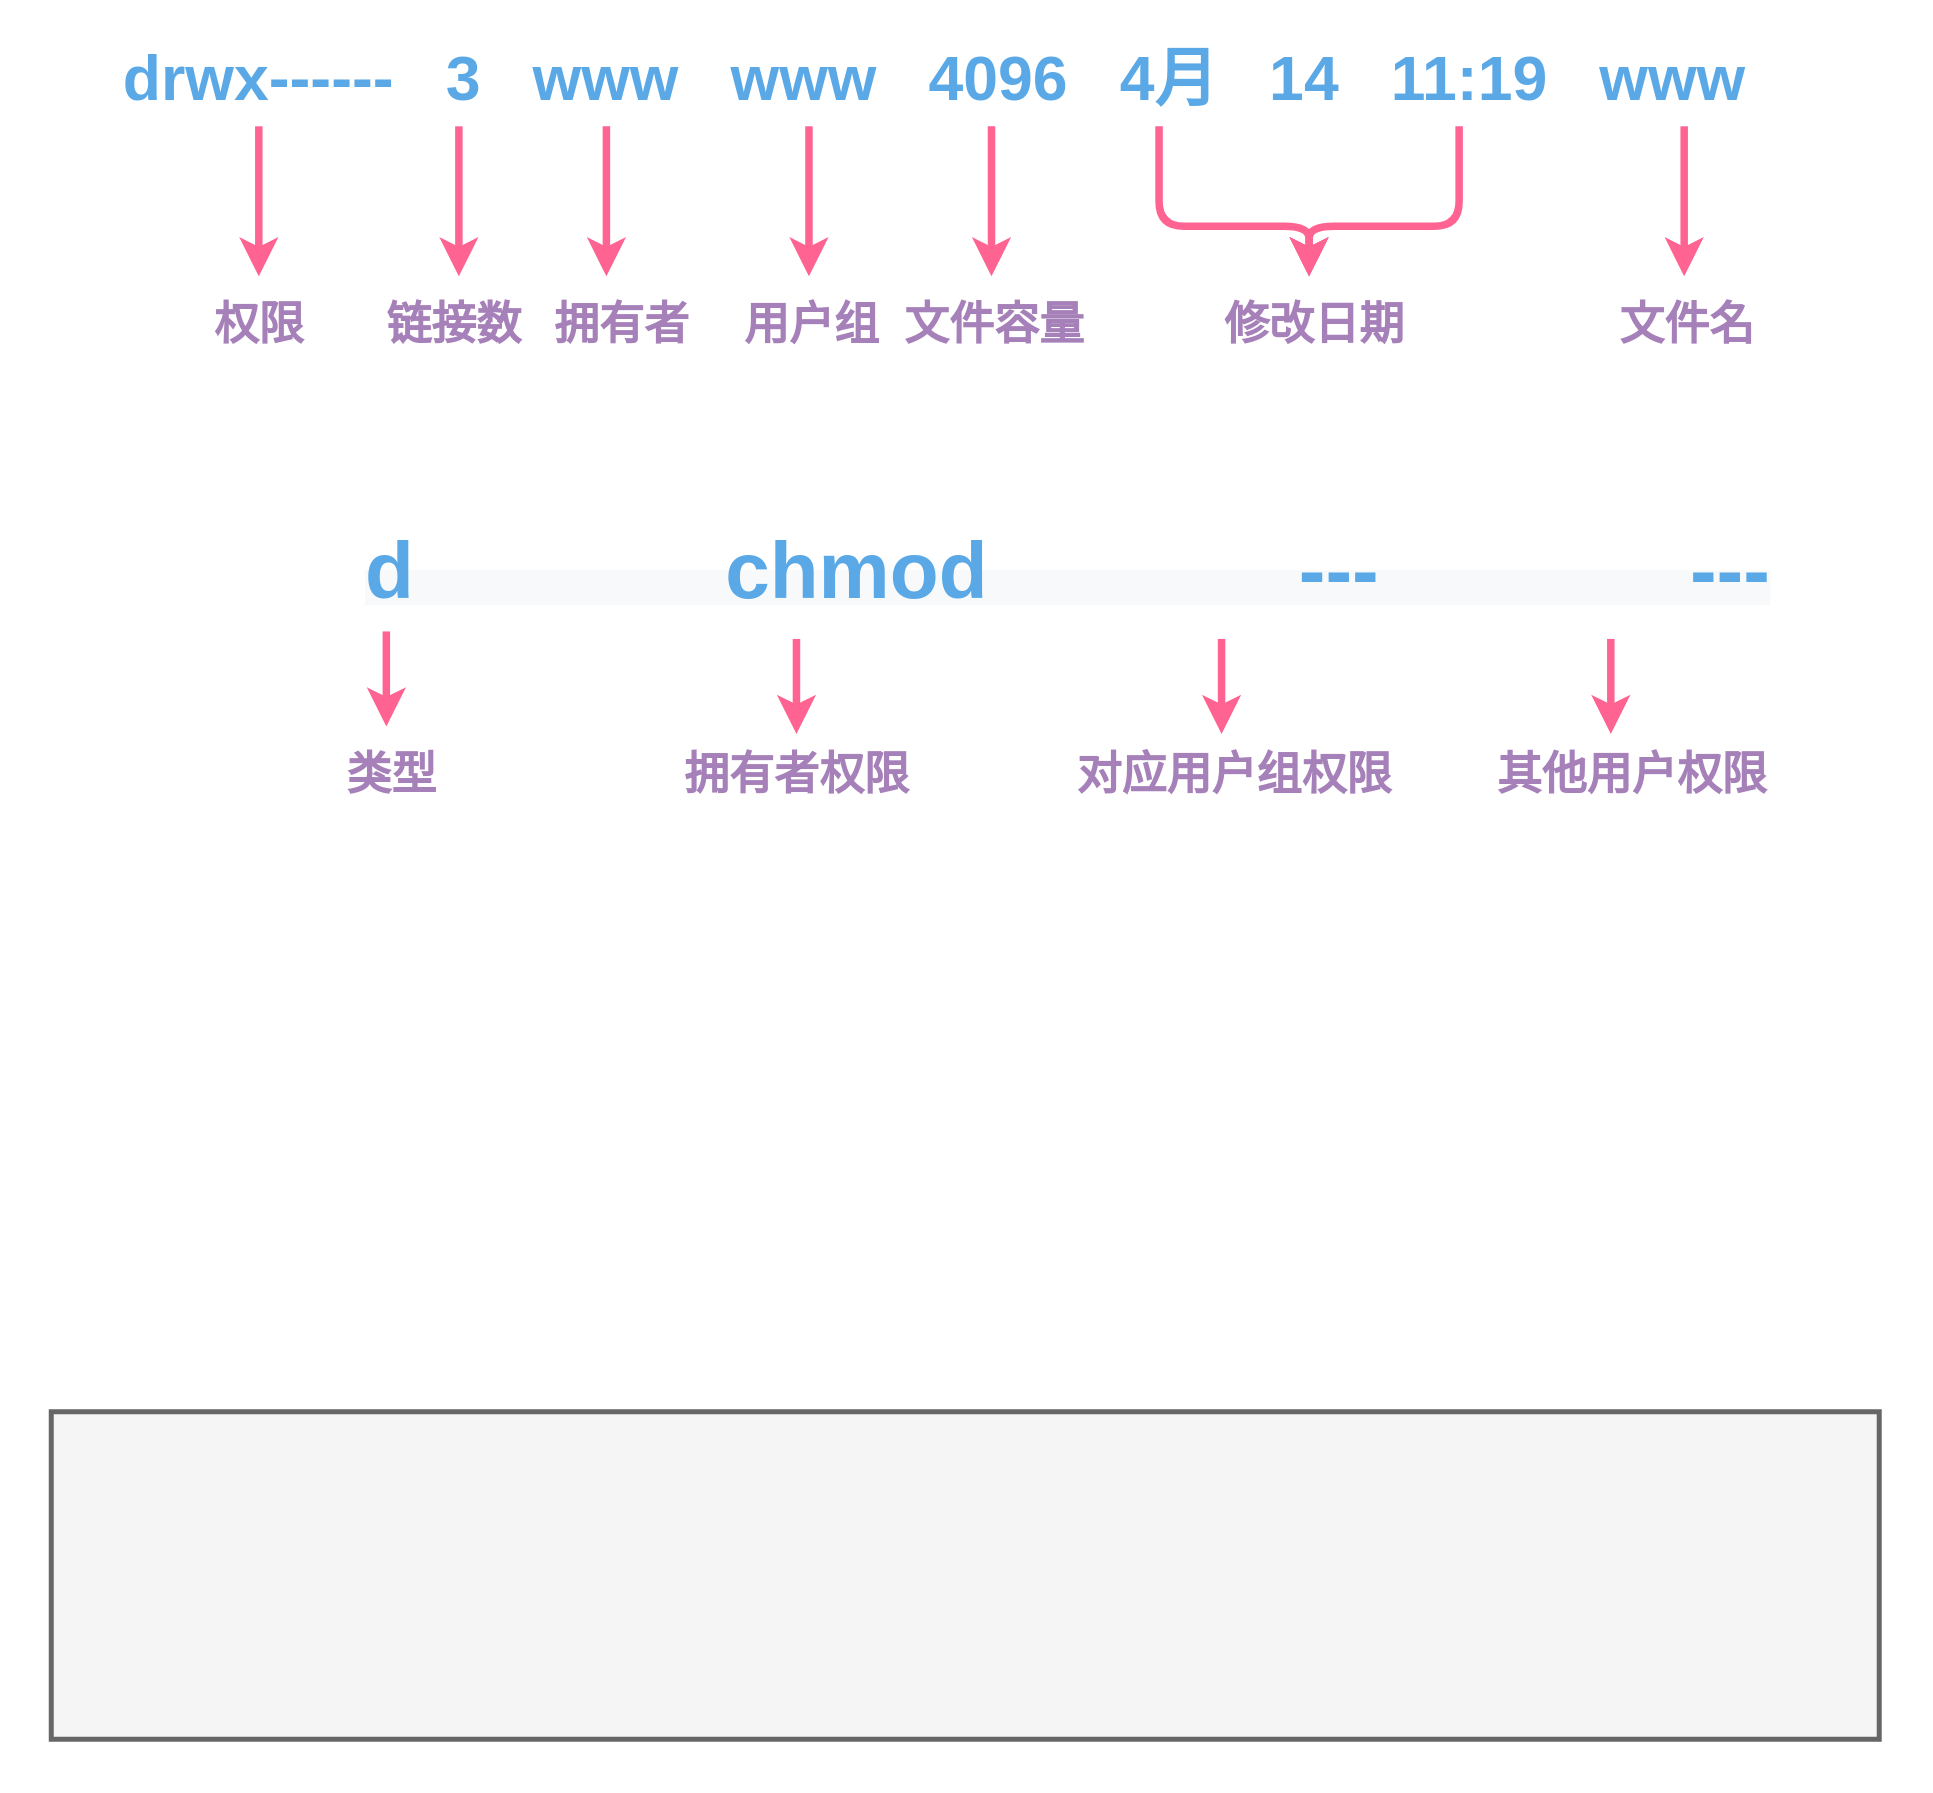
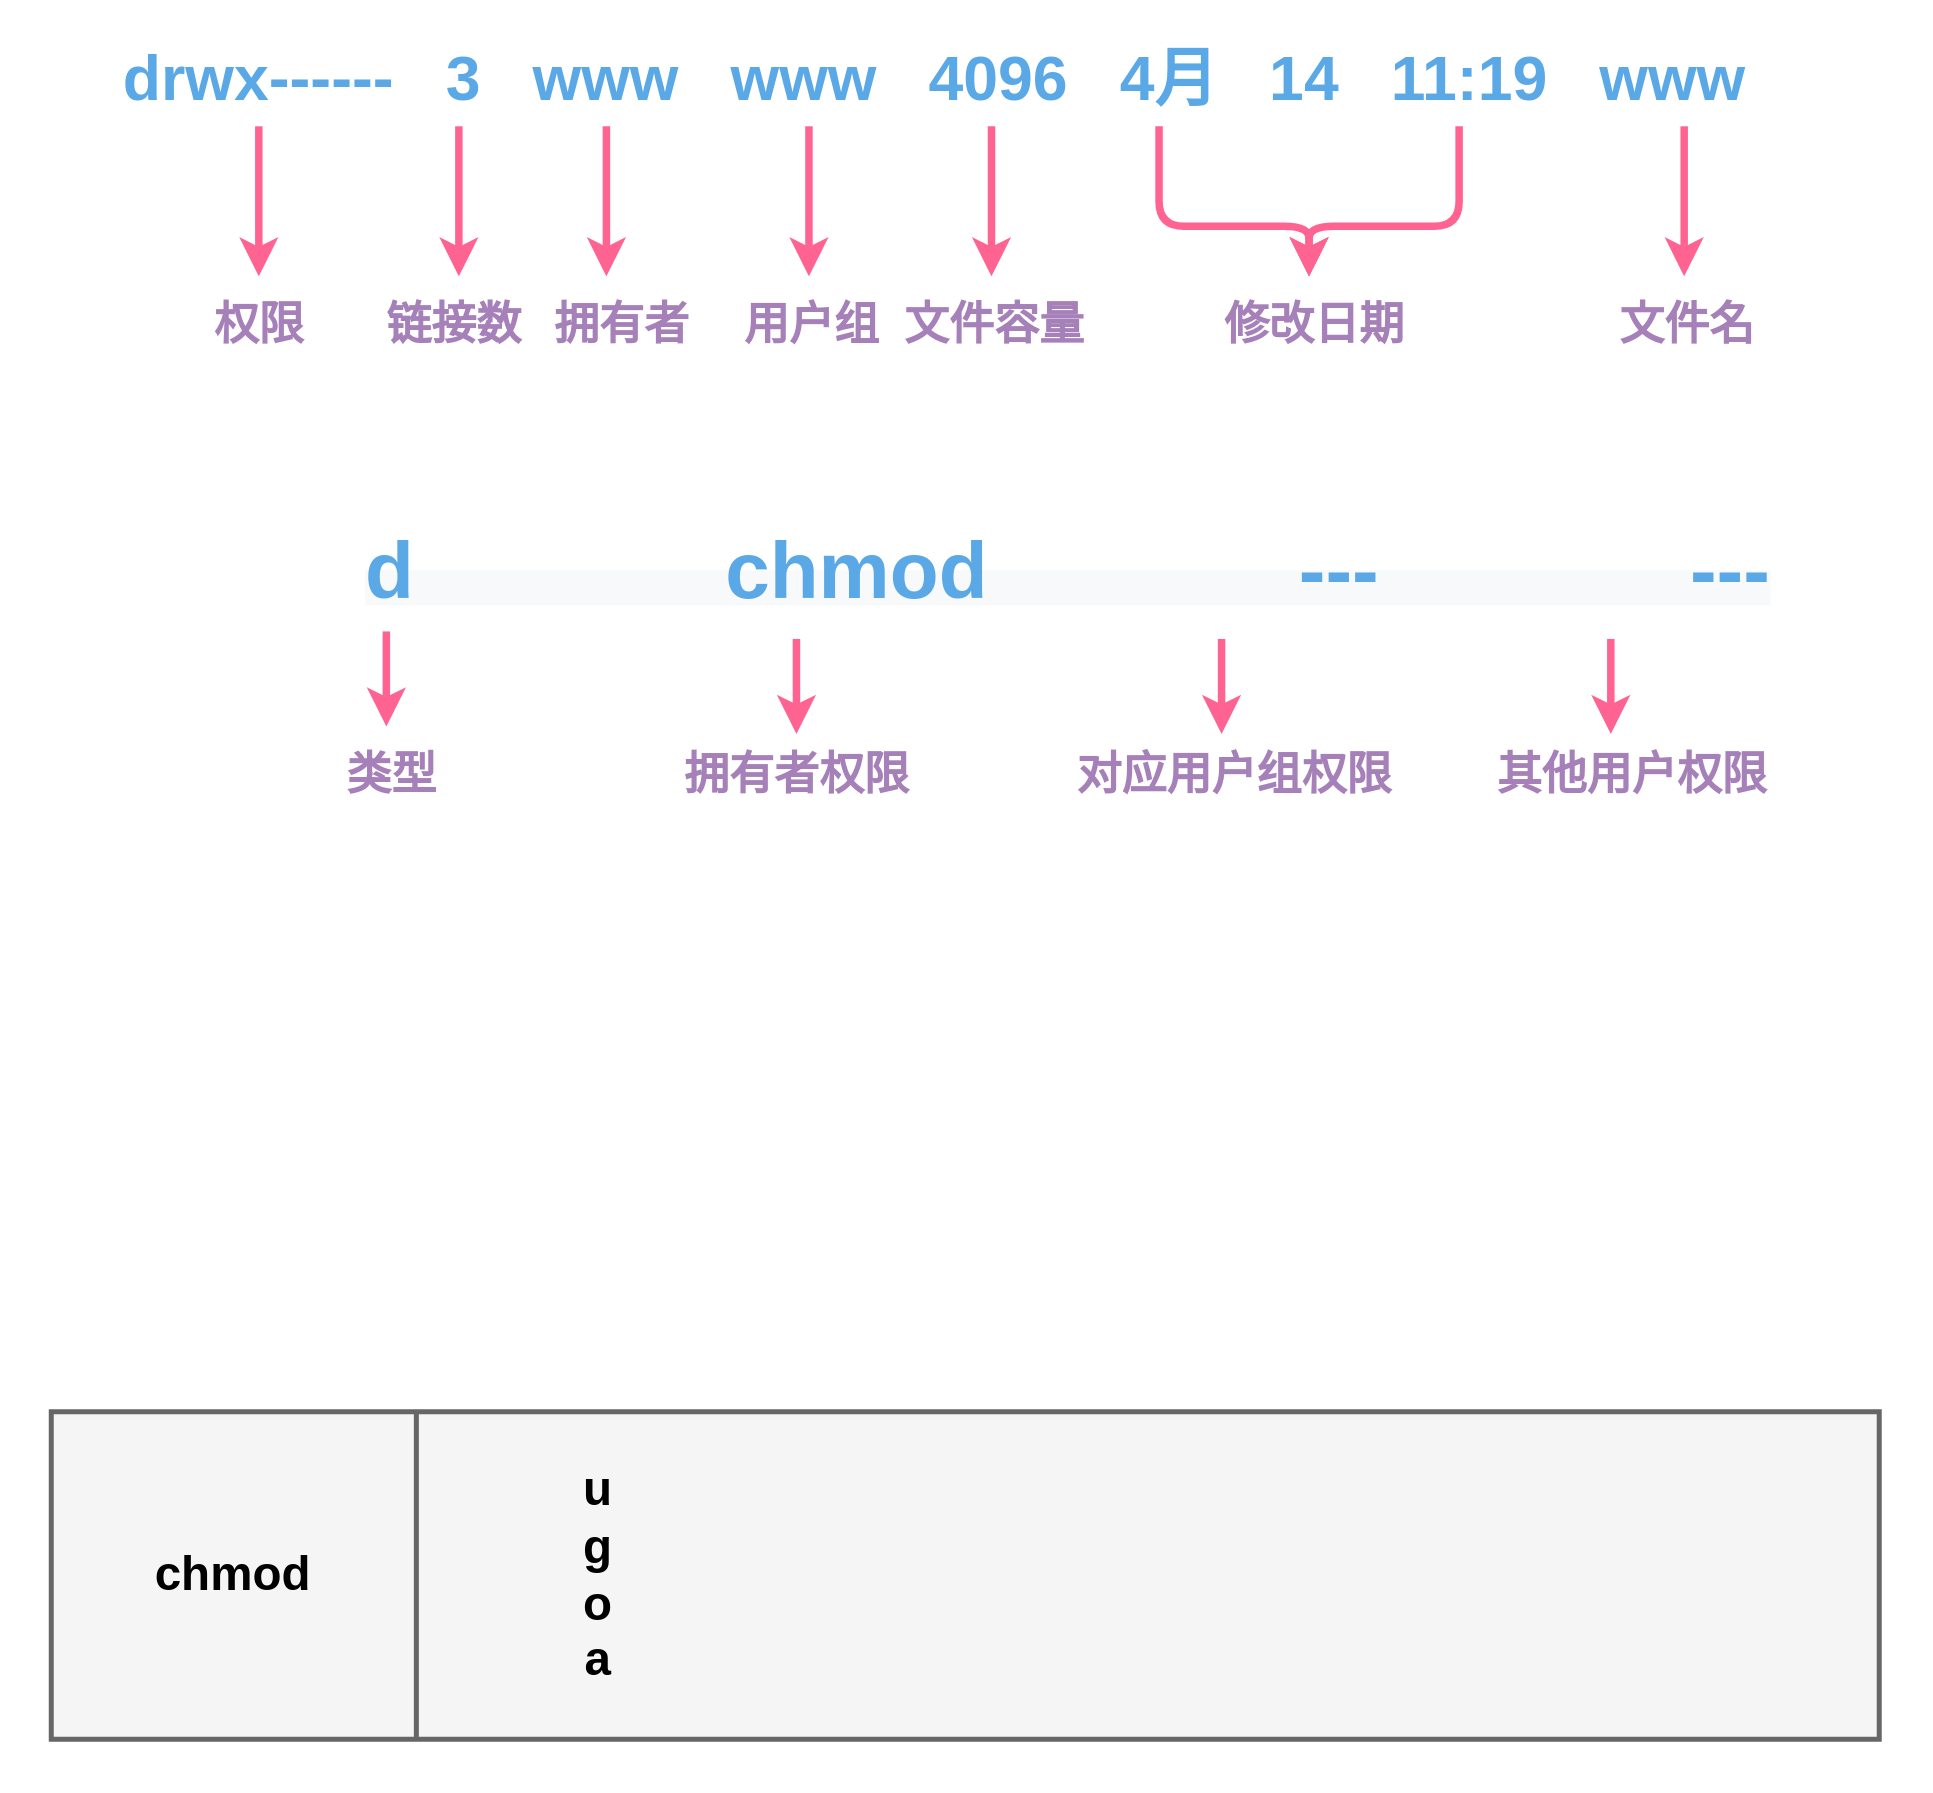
node "chmod": added
node "ugoa": added
